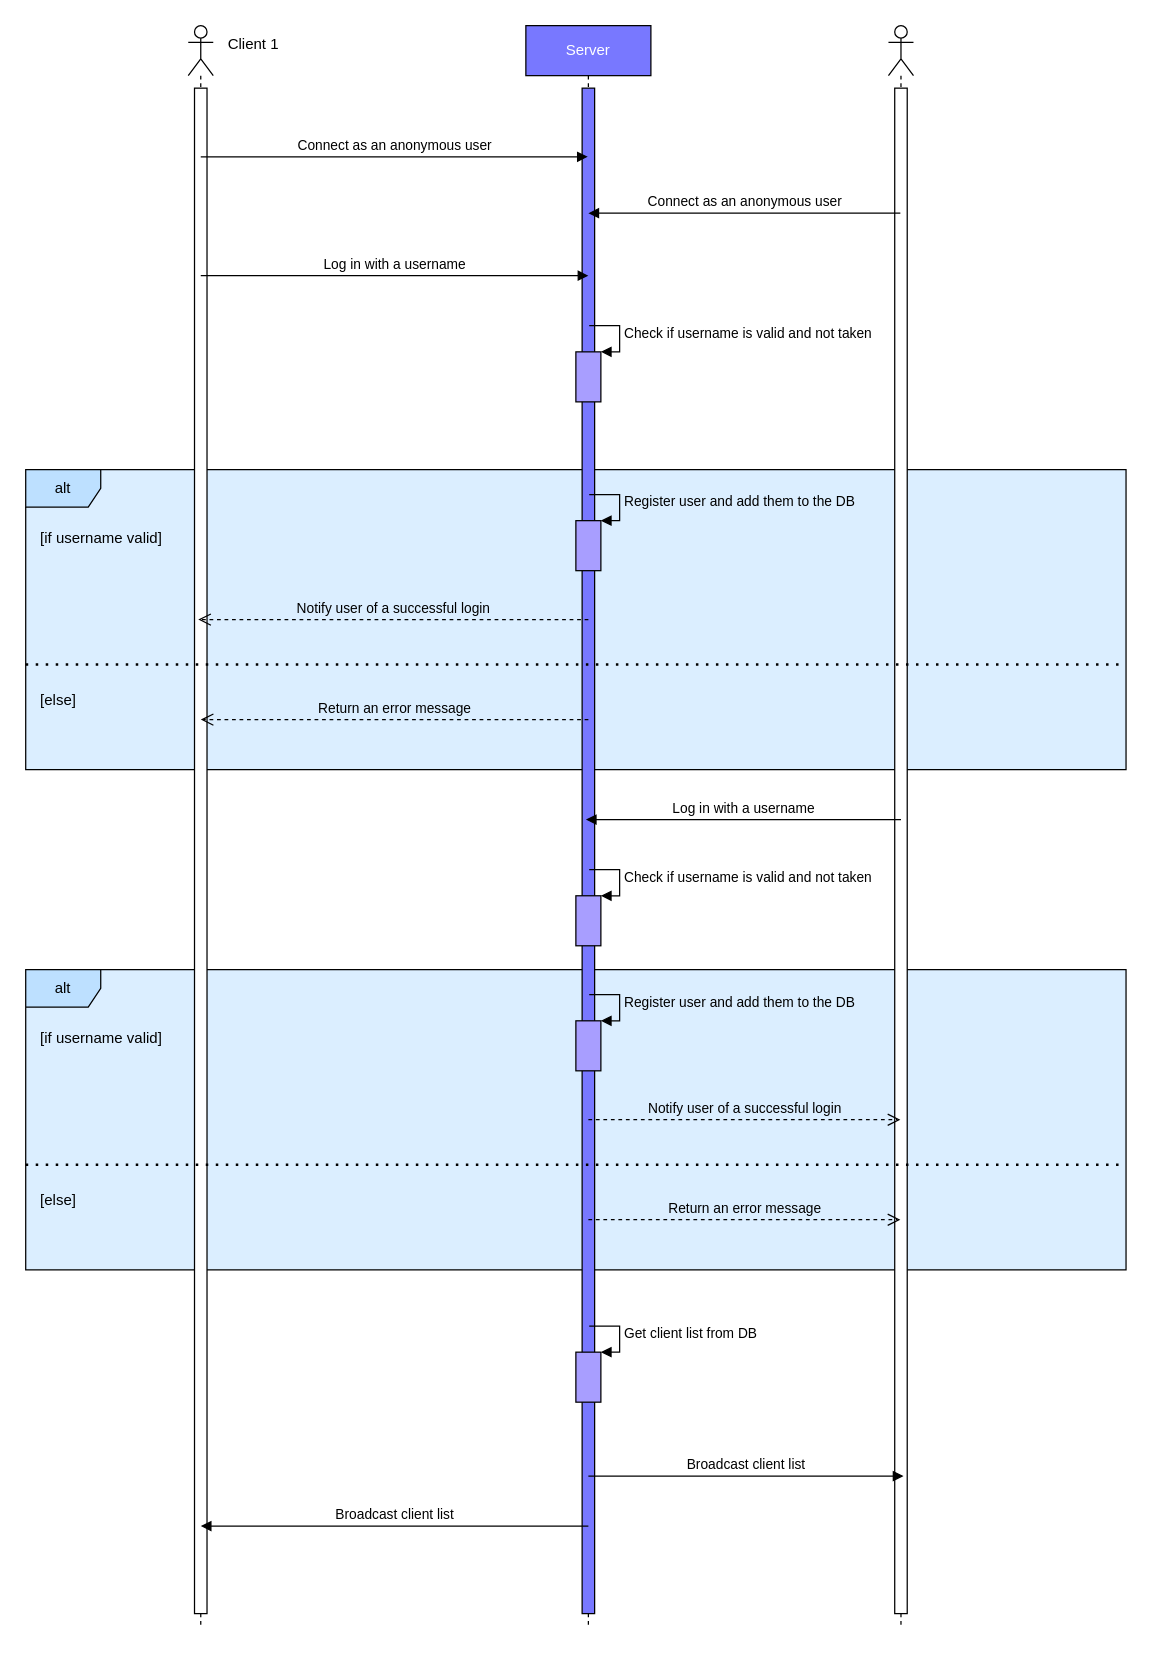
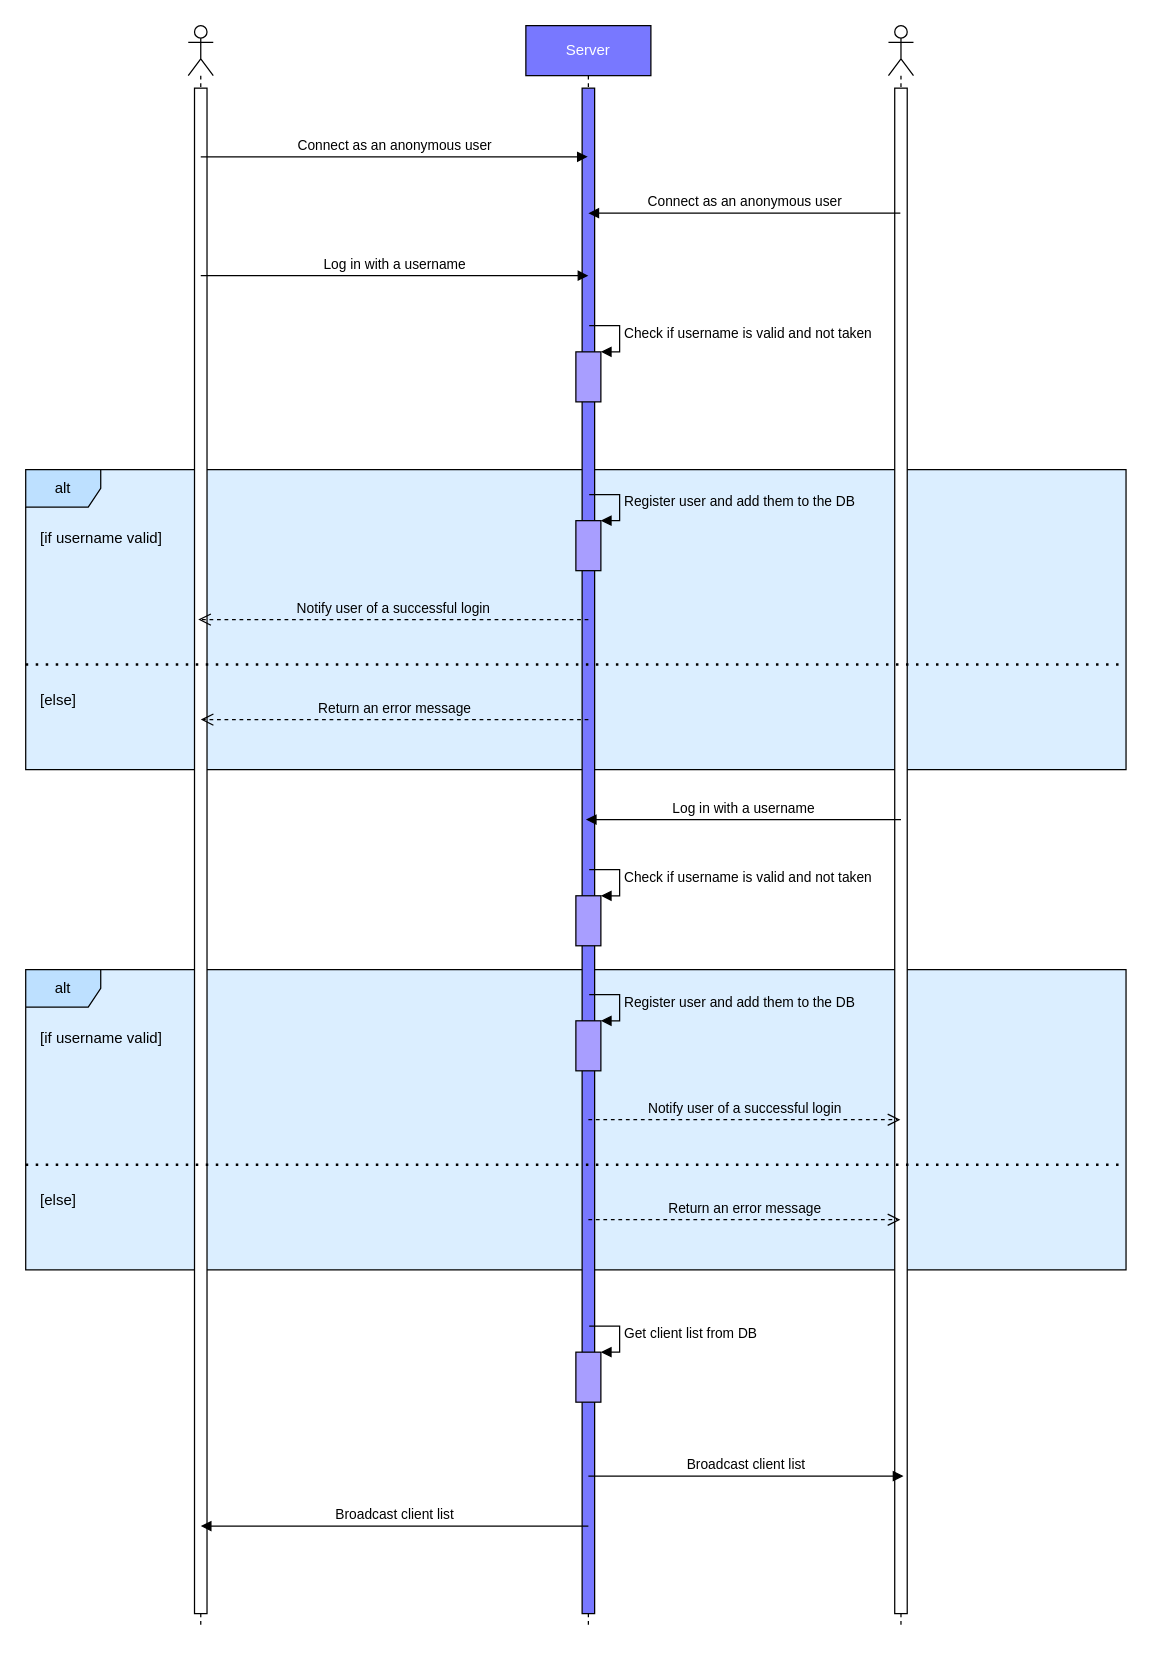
node "Client 1": removed
